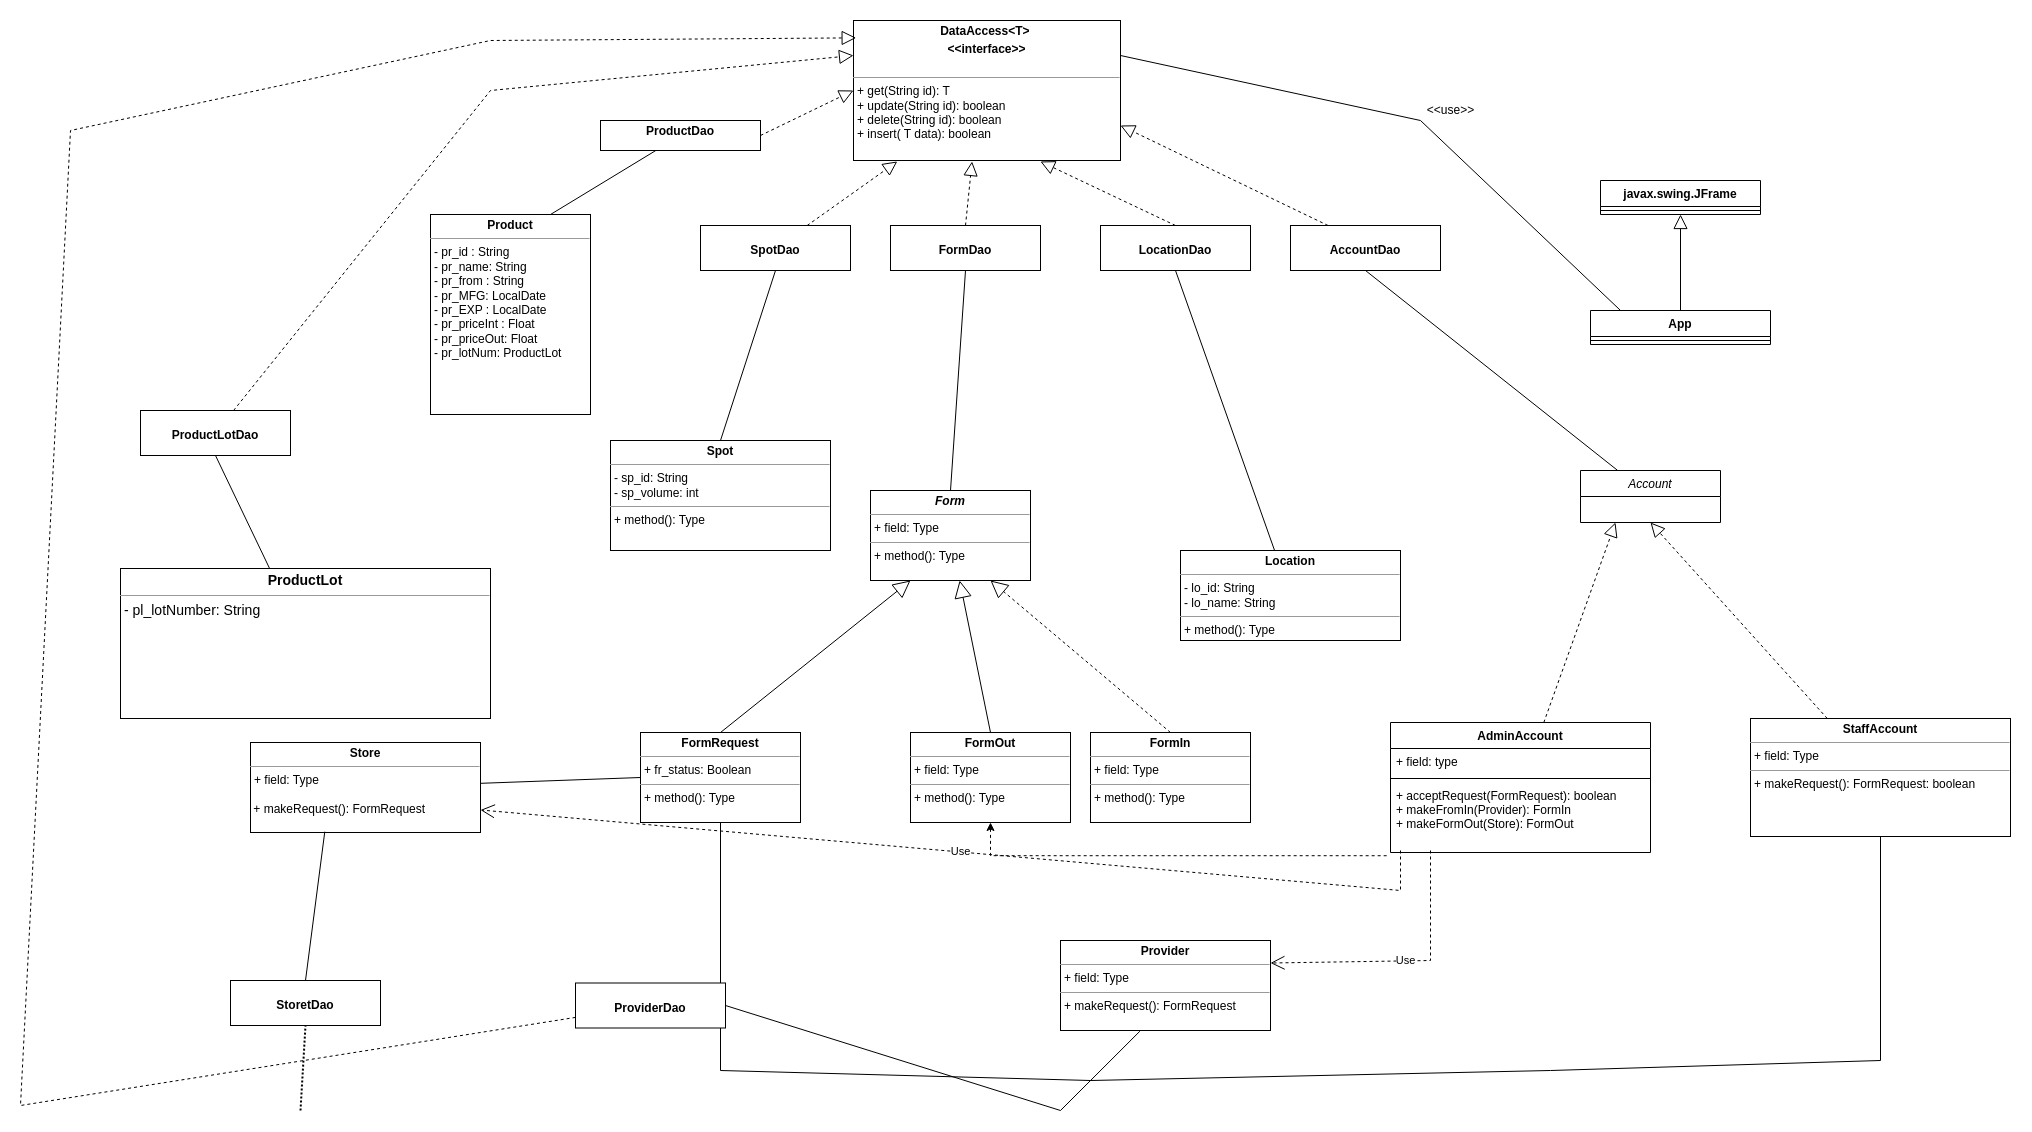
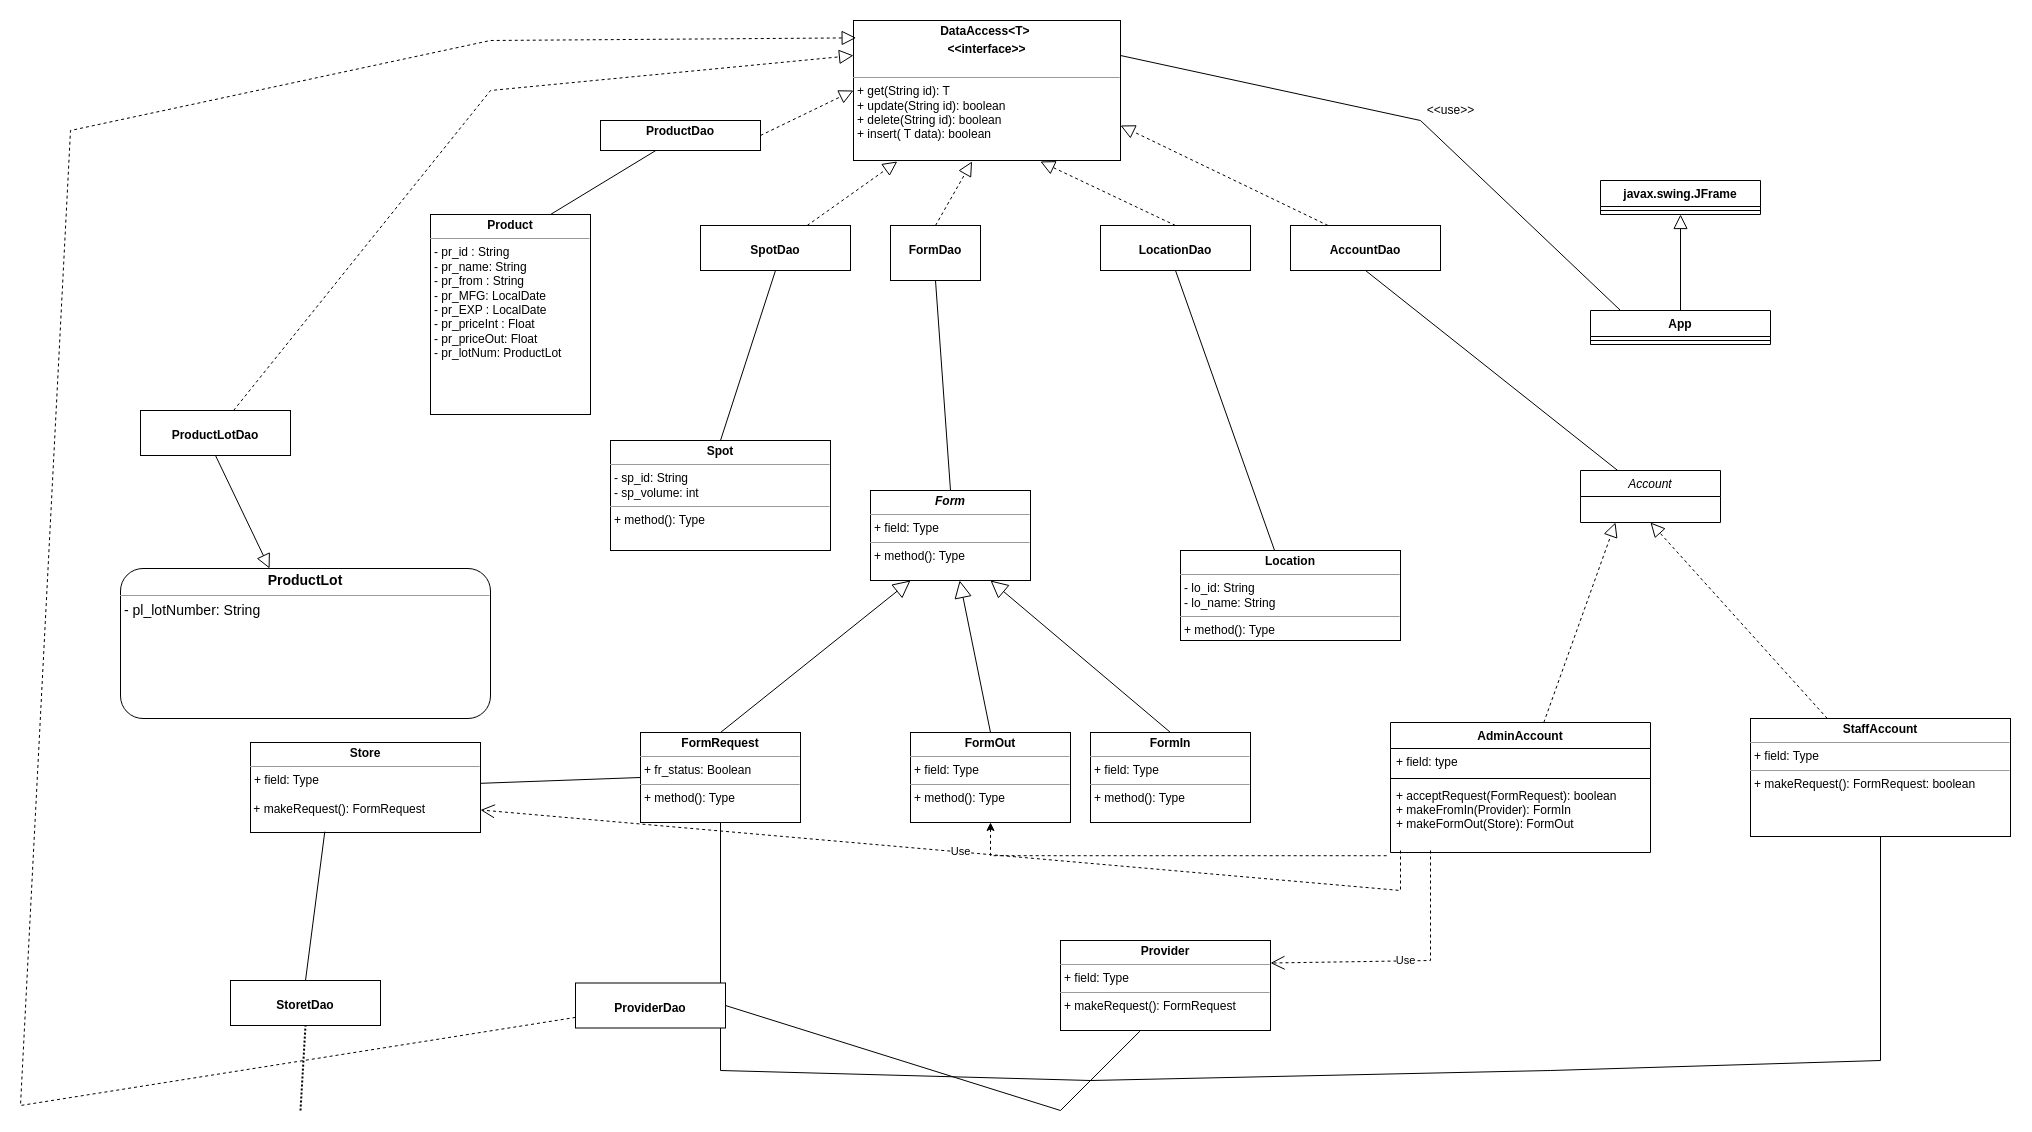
node "FormDao": size 150x45 -> 90x55
edge "ProductLotDao" -- "ProductLot - pl_lotNumber: String": arrowhead none -> block
node "ProductLot - pl_lotNumber: String": shape rectangle -> rounded rectangle
edge "FormIn + field: Type + method(): Type" -> "Form + field: Type + method(): Type": style dashed -> solid
